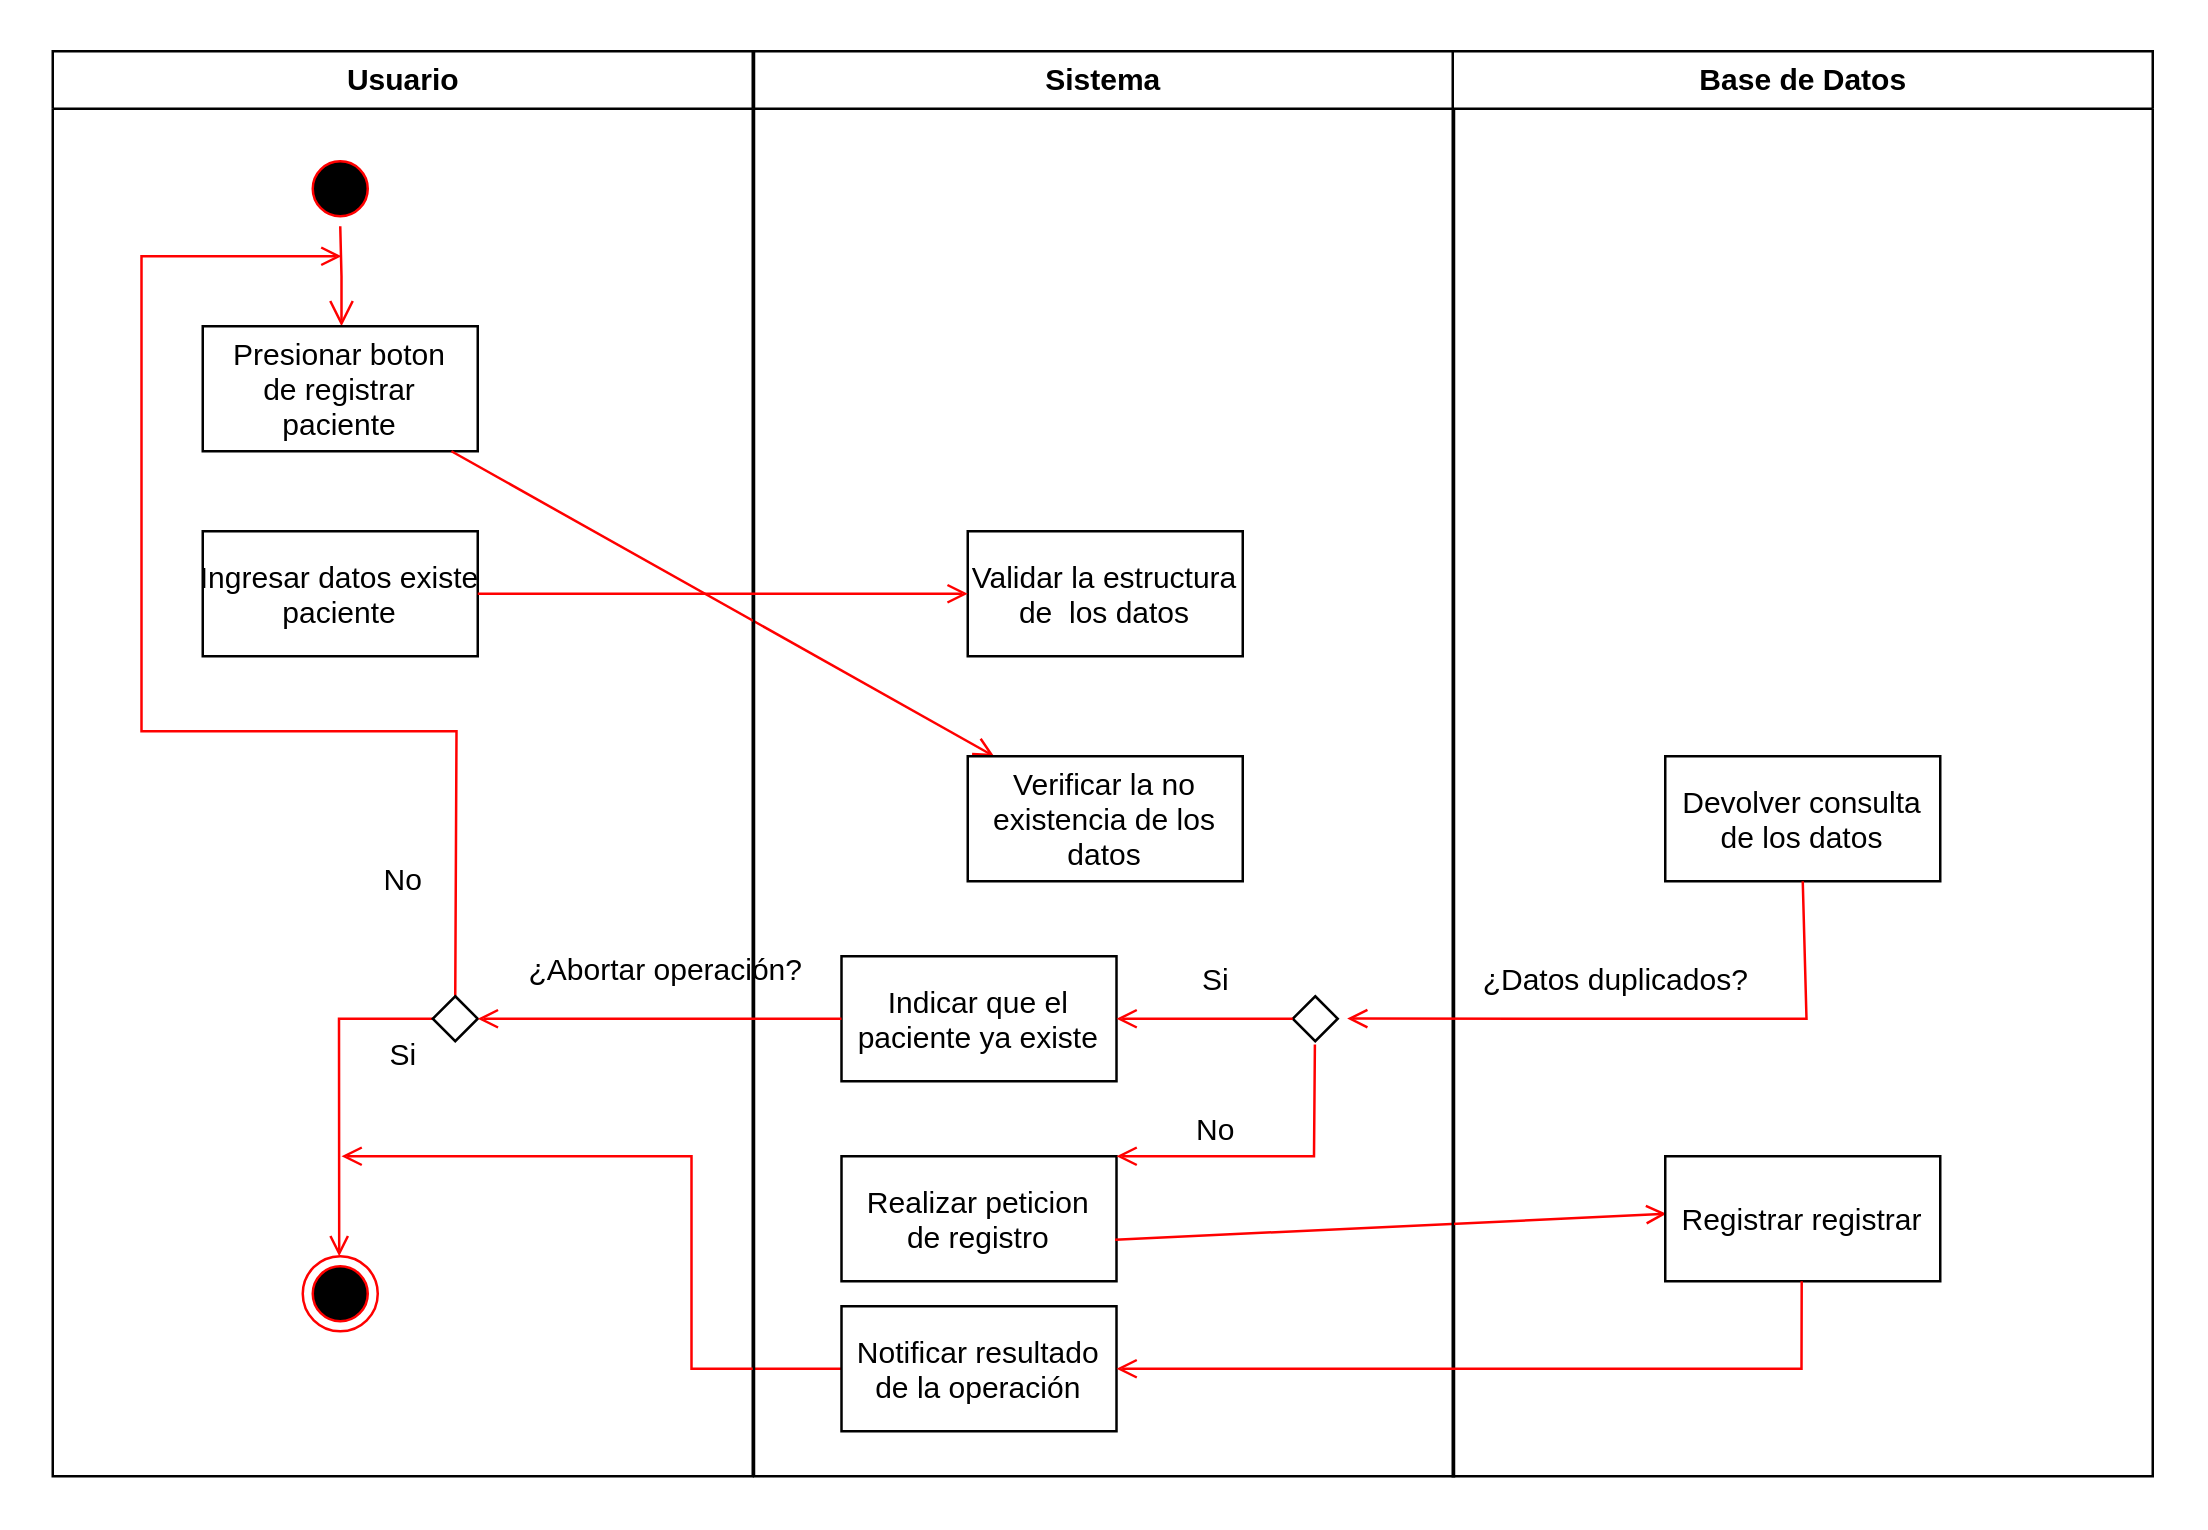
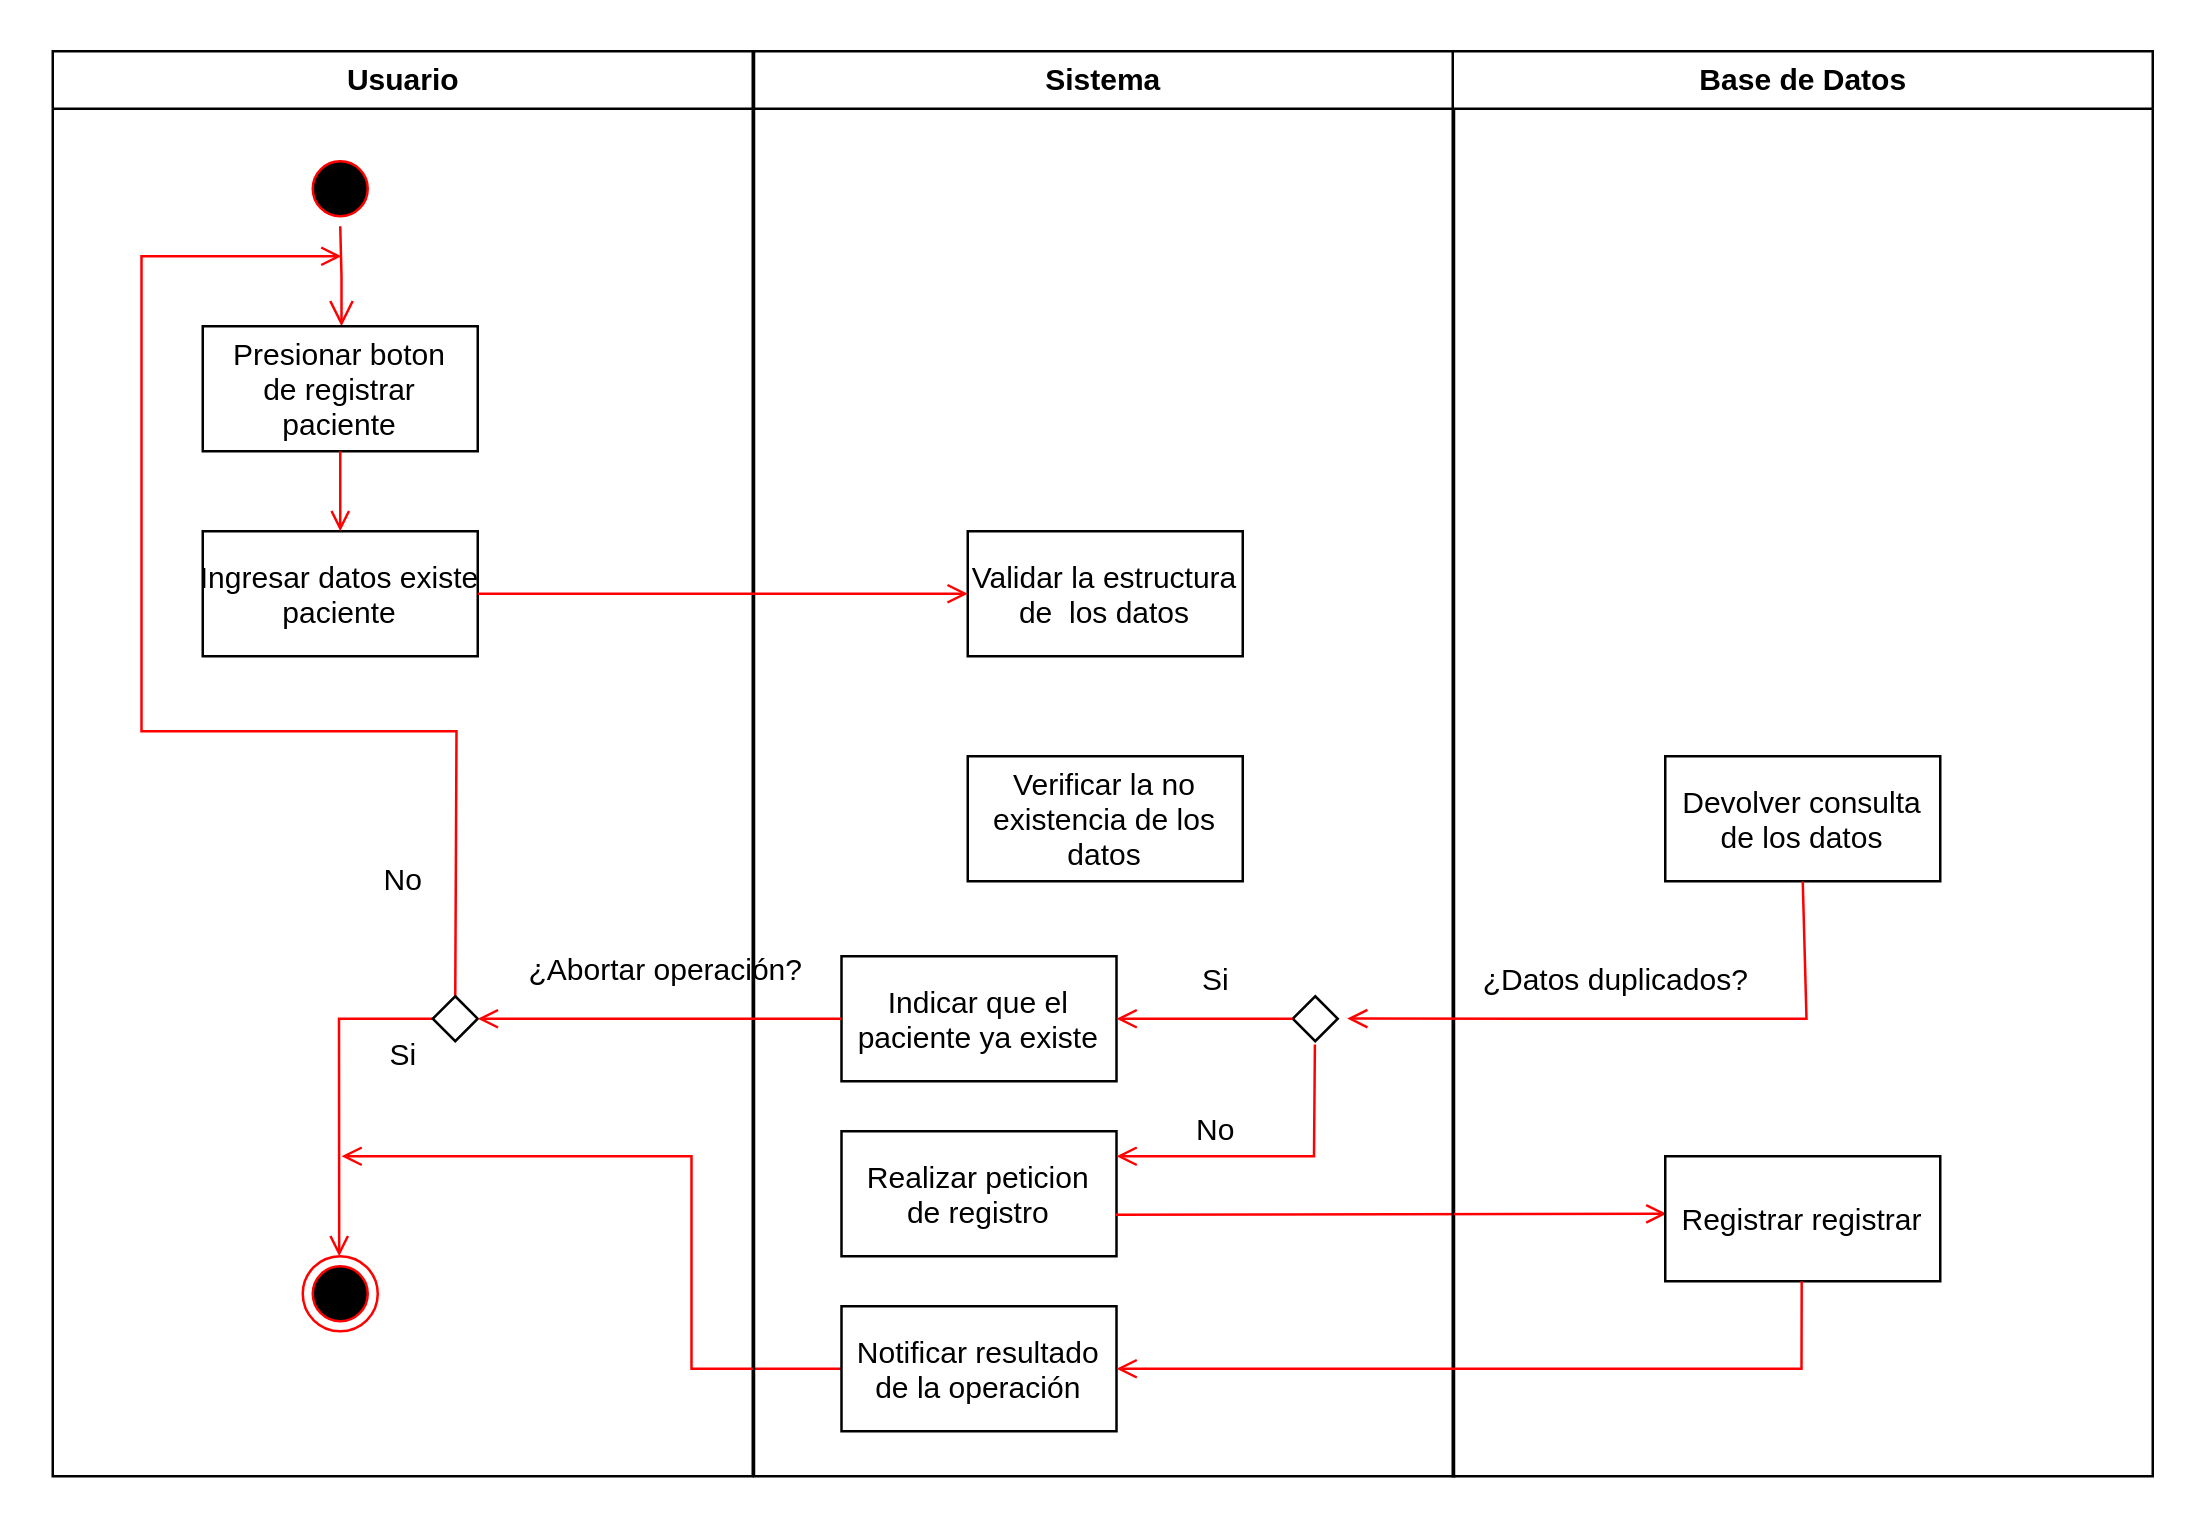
edge "Presionar boton de registrar paciente" -> "Verificar la no existencia de los datos": now "Presionar boton de registrar paciente" -> "Ingresar datos existe paciente"
node "Realizar peticion de registro": moved (979, 1219) -> (979, 1194)
